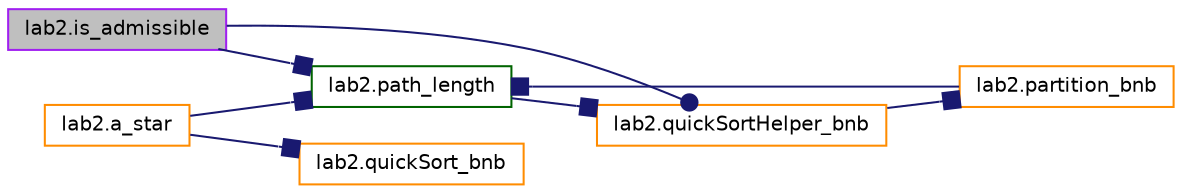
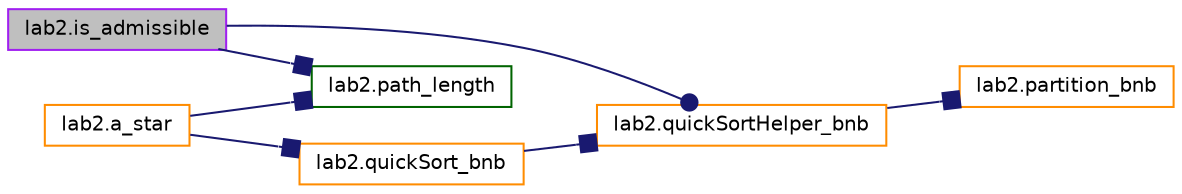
edge "lab2.partition_bnb" -> "lab2.path_length": removed
edge "lab2.path_length" -> "lab2.quickSortHelper_bnb": now "lab2.quickSort_bnb" -> "lab2.quickSortHelper_bnb"
